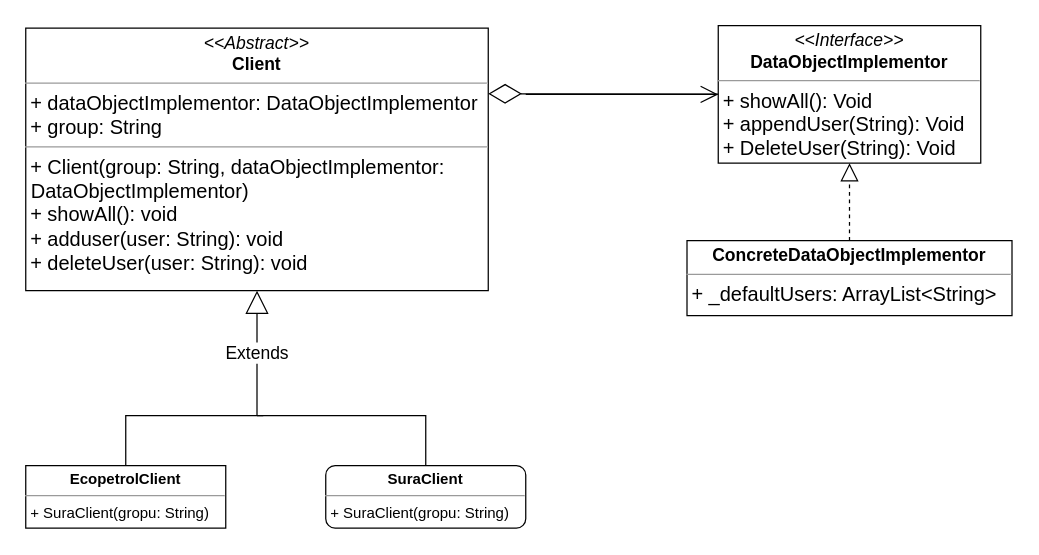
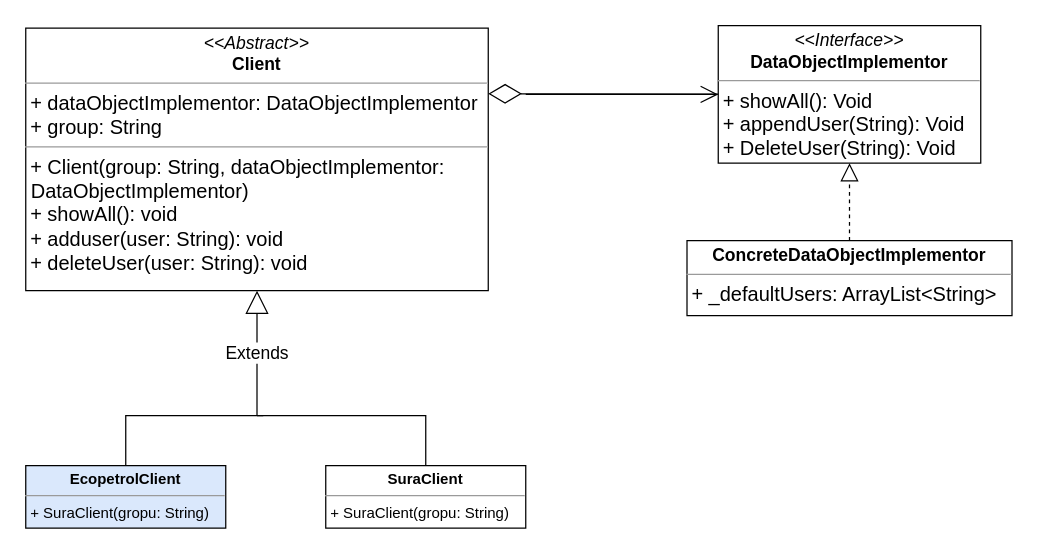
node "EcopetrolClient + SuraClient(gropu: String)": fillcolor #ffffff -> #dae8fc
node "SuraClient + SuraClient(gropu: String)": shape rounded rectangle -> rectangle
